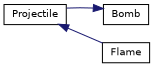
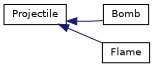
edge "Projectile" -> "Bomb": reversed
